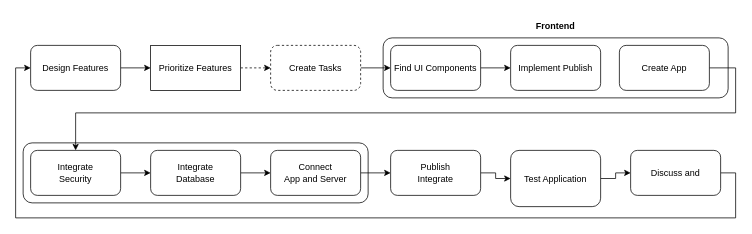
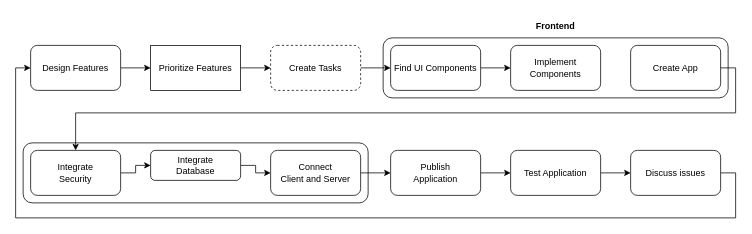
edge "Prioritize Features" -> "Create Tasks": style dashed -> solid
node "Implement Publish": label "Implement Publish" -> "Implement Components"
node "Create App": moved (664, 68) -> (675, 68)
node "Integrate Database": size 90x45 -> 90x30
node "Connect App and Server": label "Connect App and Server" -> "Connect Client and Server"
node "Publish Integrate": label "Publish Integrate" -> "Publish Application"
node "Discuss and": label "Discuss and" -> "Discuss issues"
node "Test Application": size 90x56 -> 90x45
